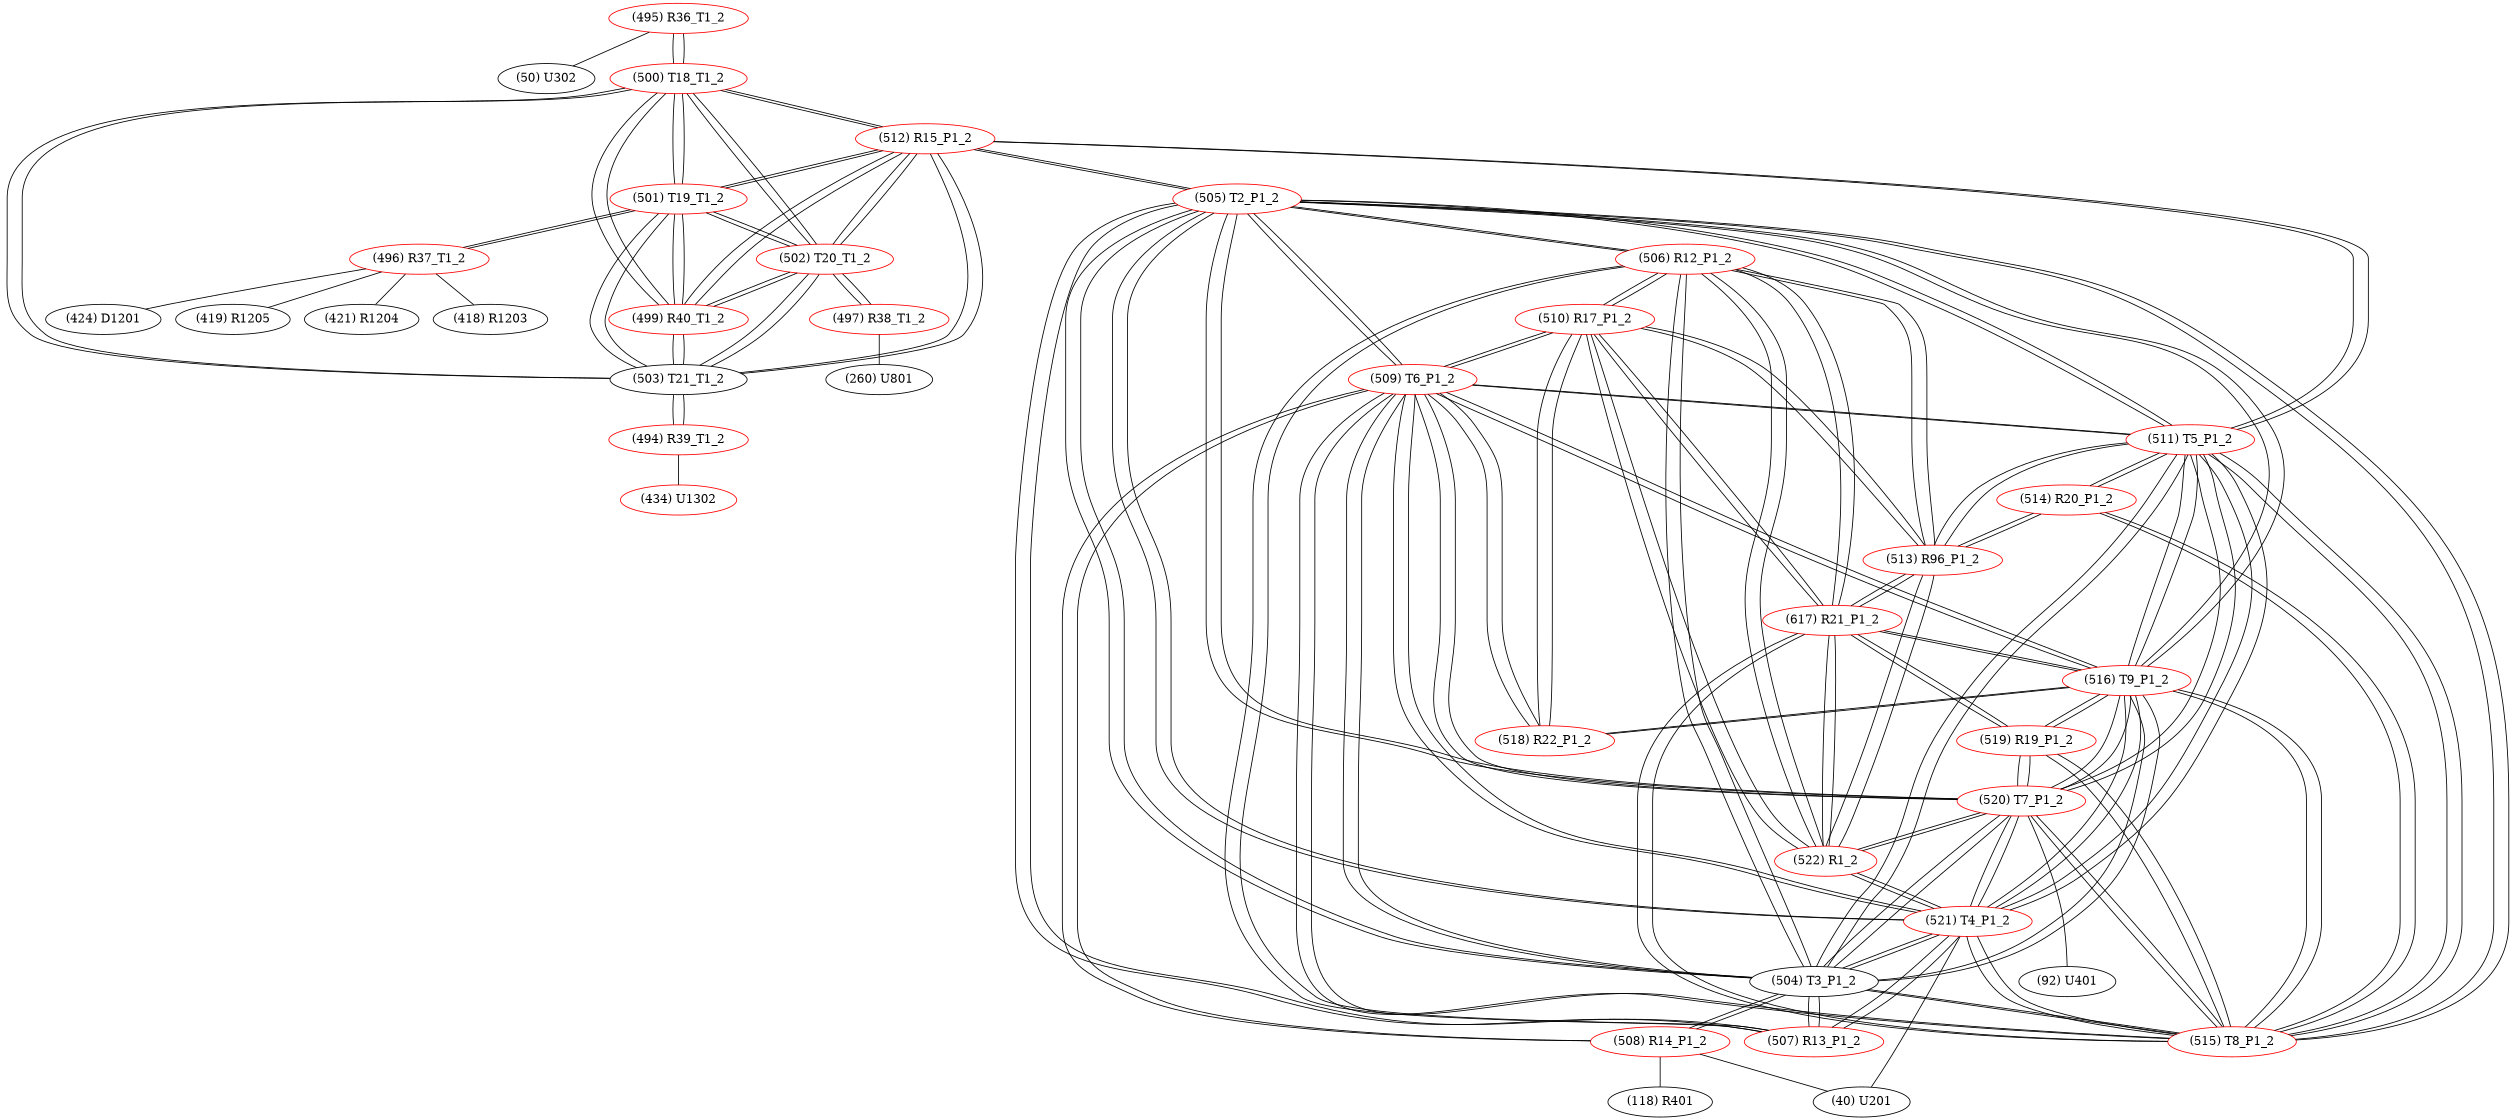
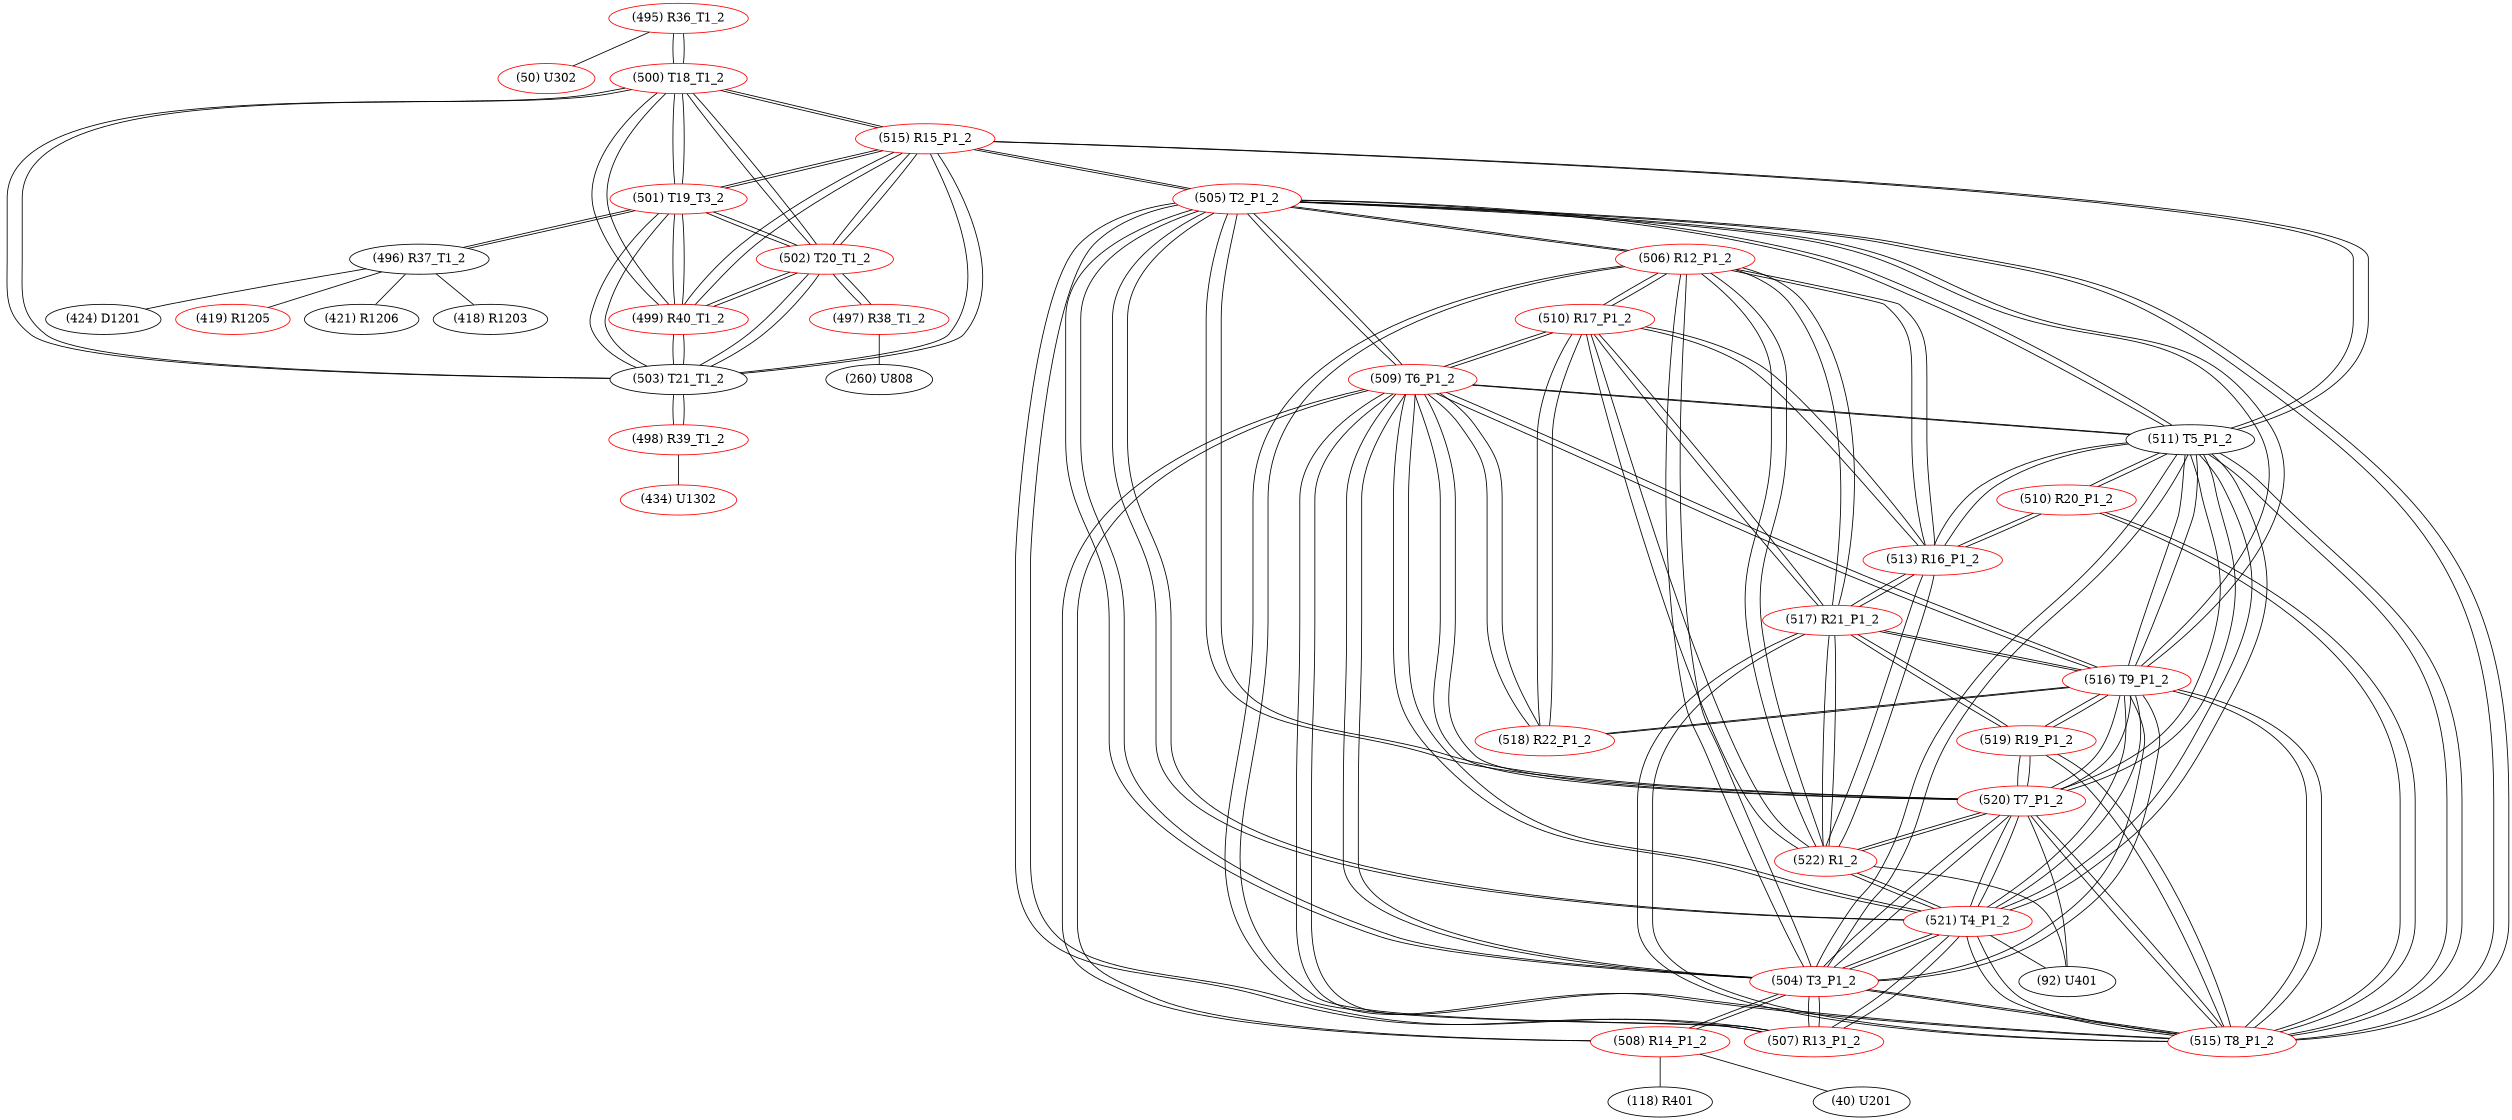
node "(50) U302": color black -> red
node "(512) R15_P1_2": label "(512) R15_P1_2" -> "(515) R15_P1_2"
node "(501) T19_T1_2": label "(501) T19_T1_2" -> "(501) T19_T3_2"
node "(496) R37_T1_2": color red -> black
node "(419) R1205": color black -> red
node "(421) R1204": label "(421) R1204" -> "(421) R1206"
node "(260) U801": label "(260) U801" -> "(260) U808"
node "(494) R39_T1_2": label "(494) R39_T1_2" -> "(498) R39_T1_2"
node "(511) T5_P1_2": color red -> black
node "(514) R20_P1_2": label "(514) R20_P1_2" -> "(510) R20_P1_2"
node "(513) R96_P1_2": label "(513) R96_P1_2" -> "(513) R16_P1_2"
node "(617) R21_P1_2": label "(617) R21_P1_2" -> "(517) R21_P1_2"
edge "(522) R1_2" -- "(92) U401": added
node "(504) T3_P1_2": color black -> red
edge "(521) T4_P1_2" -- "(40) U201": now "(521) T4_P1_2" -- "(92) U401"
